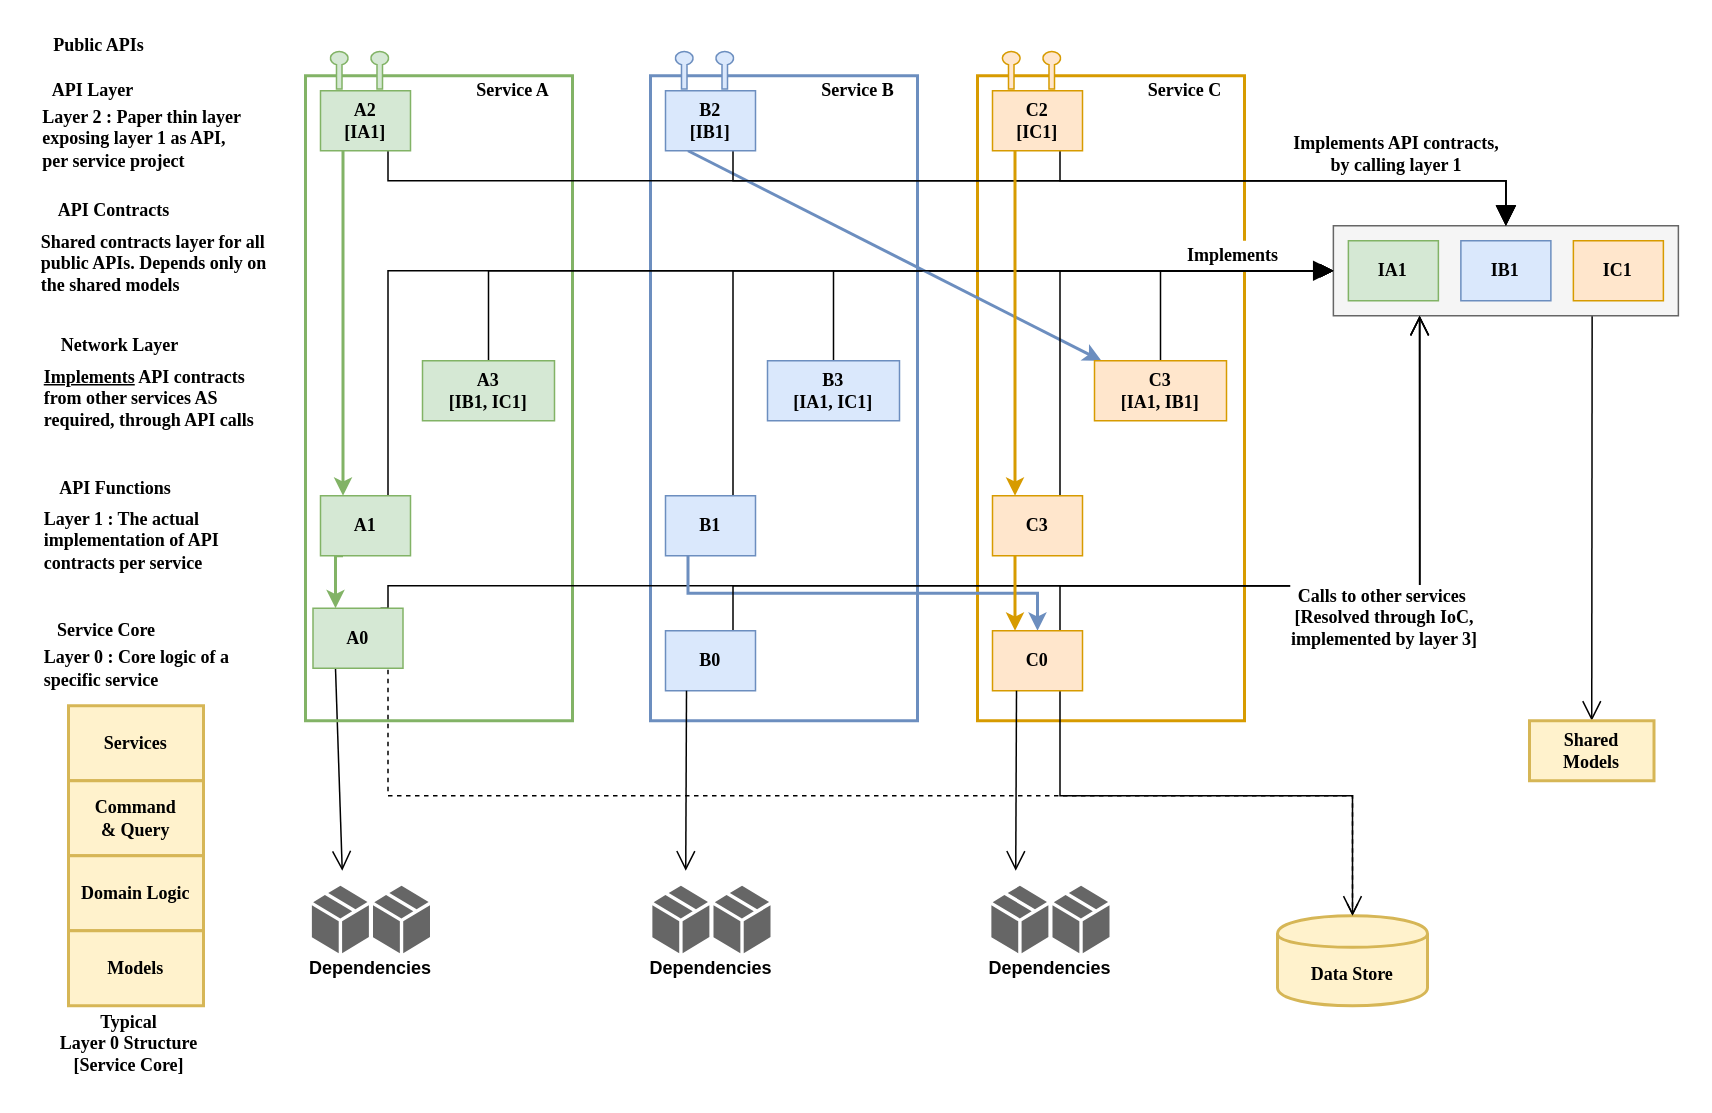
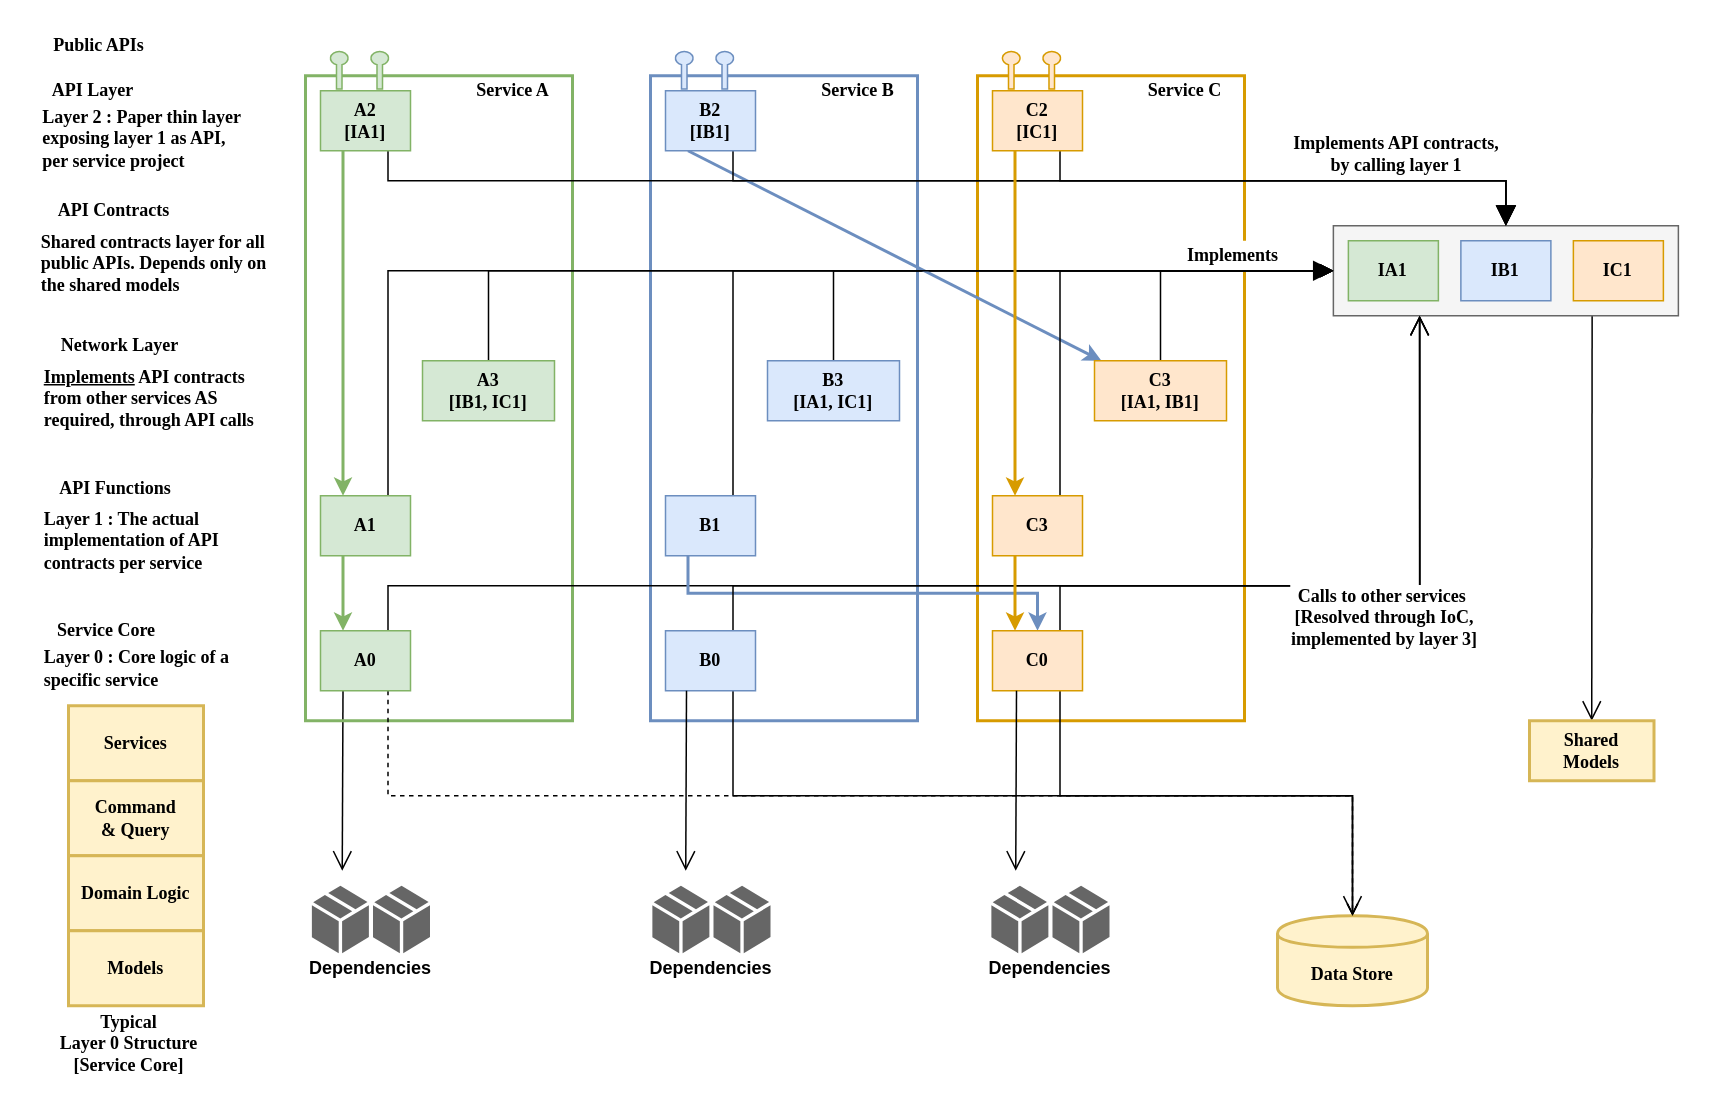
node "A0": moved (358, 638) -> (365, 661)
edge "B0" -> "Data Store": added
